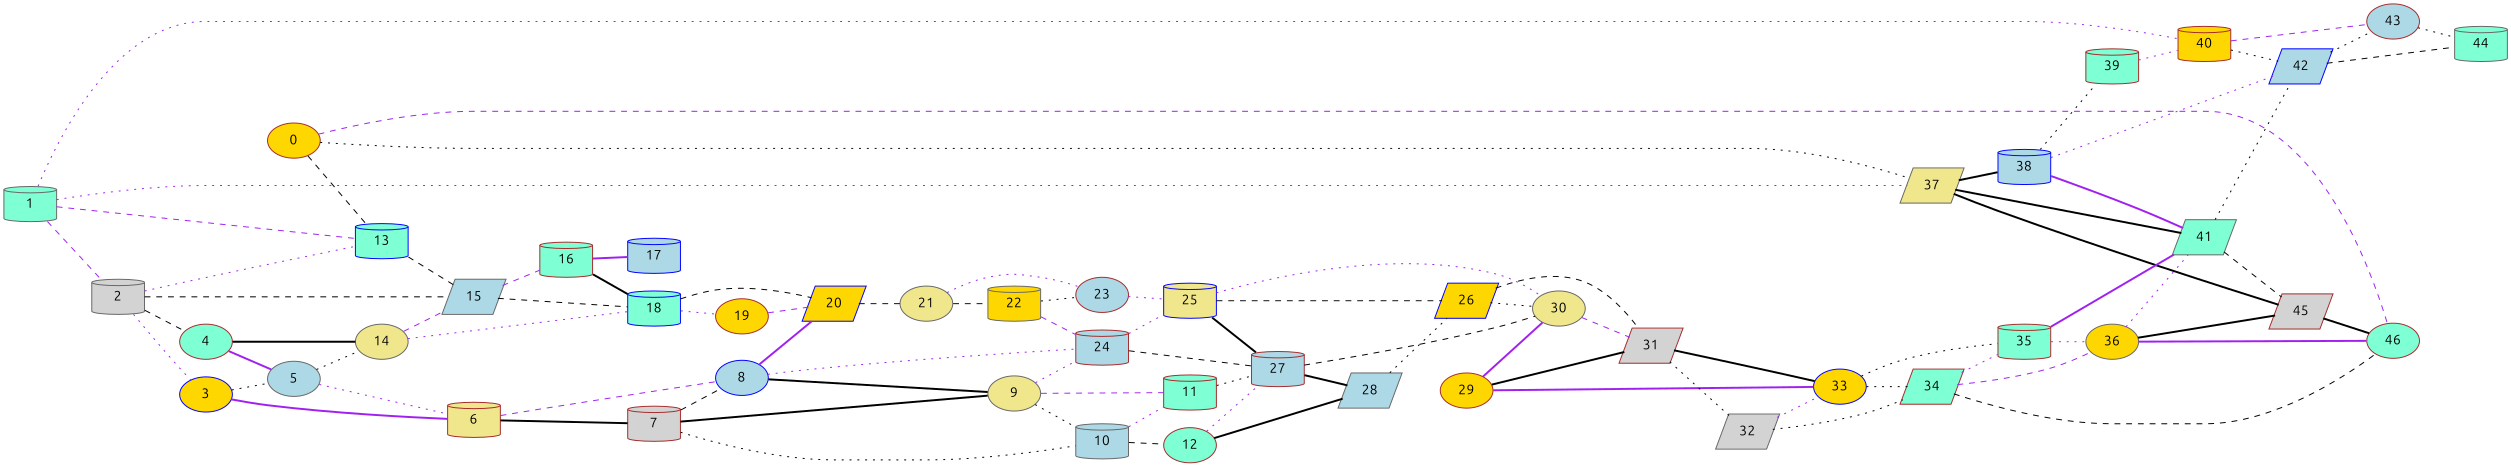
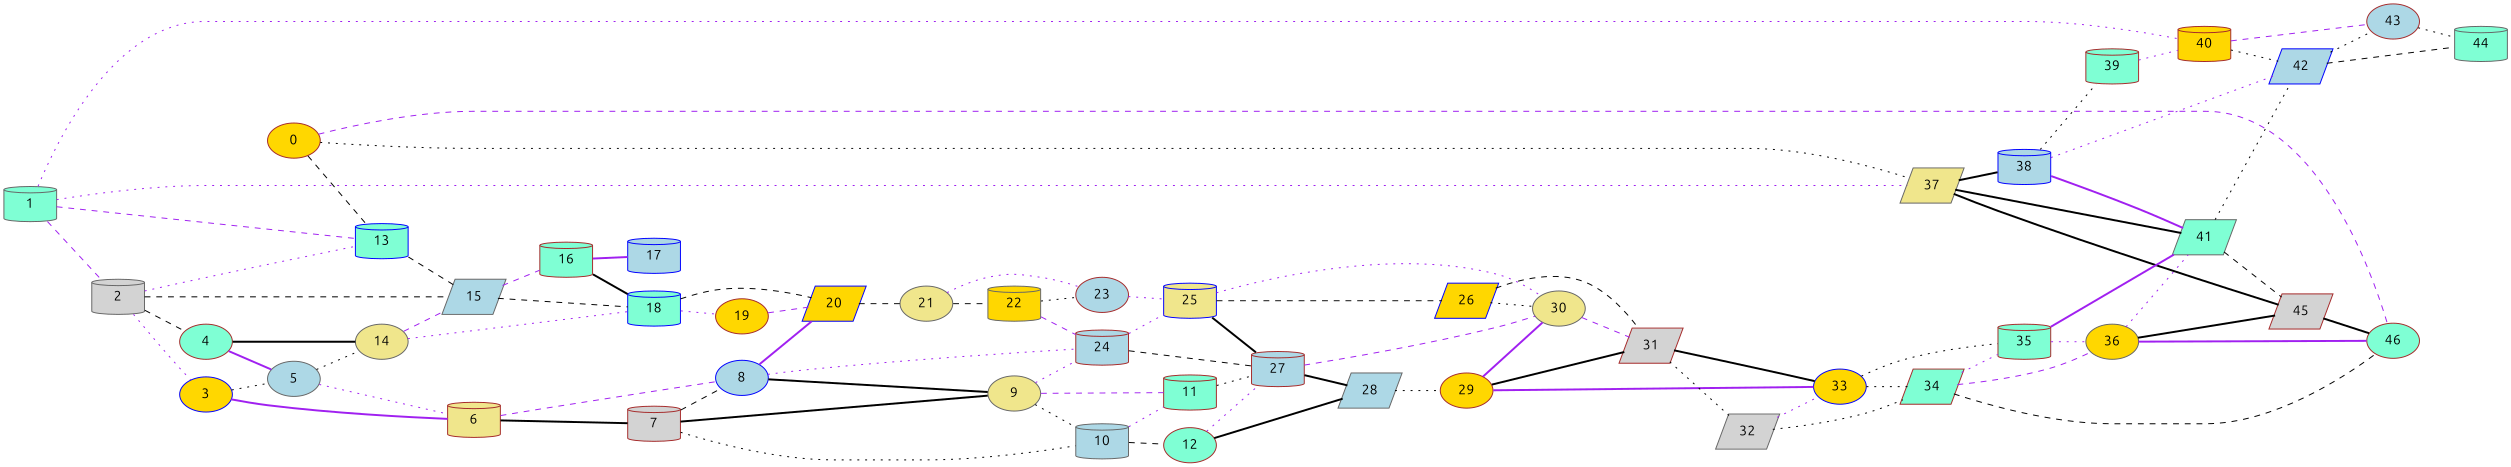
edge "30" -- "27": color black -> purple
edge "26" -- "28": now "29" -- "28"
